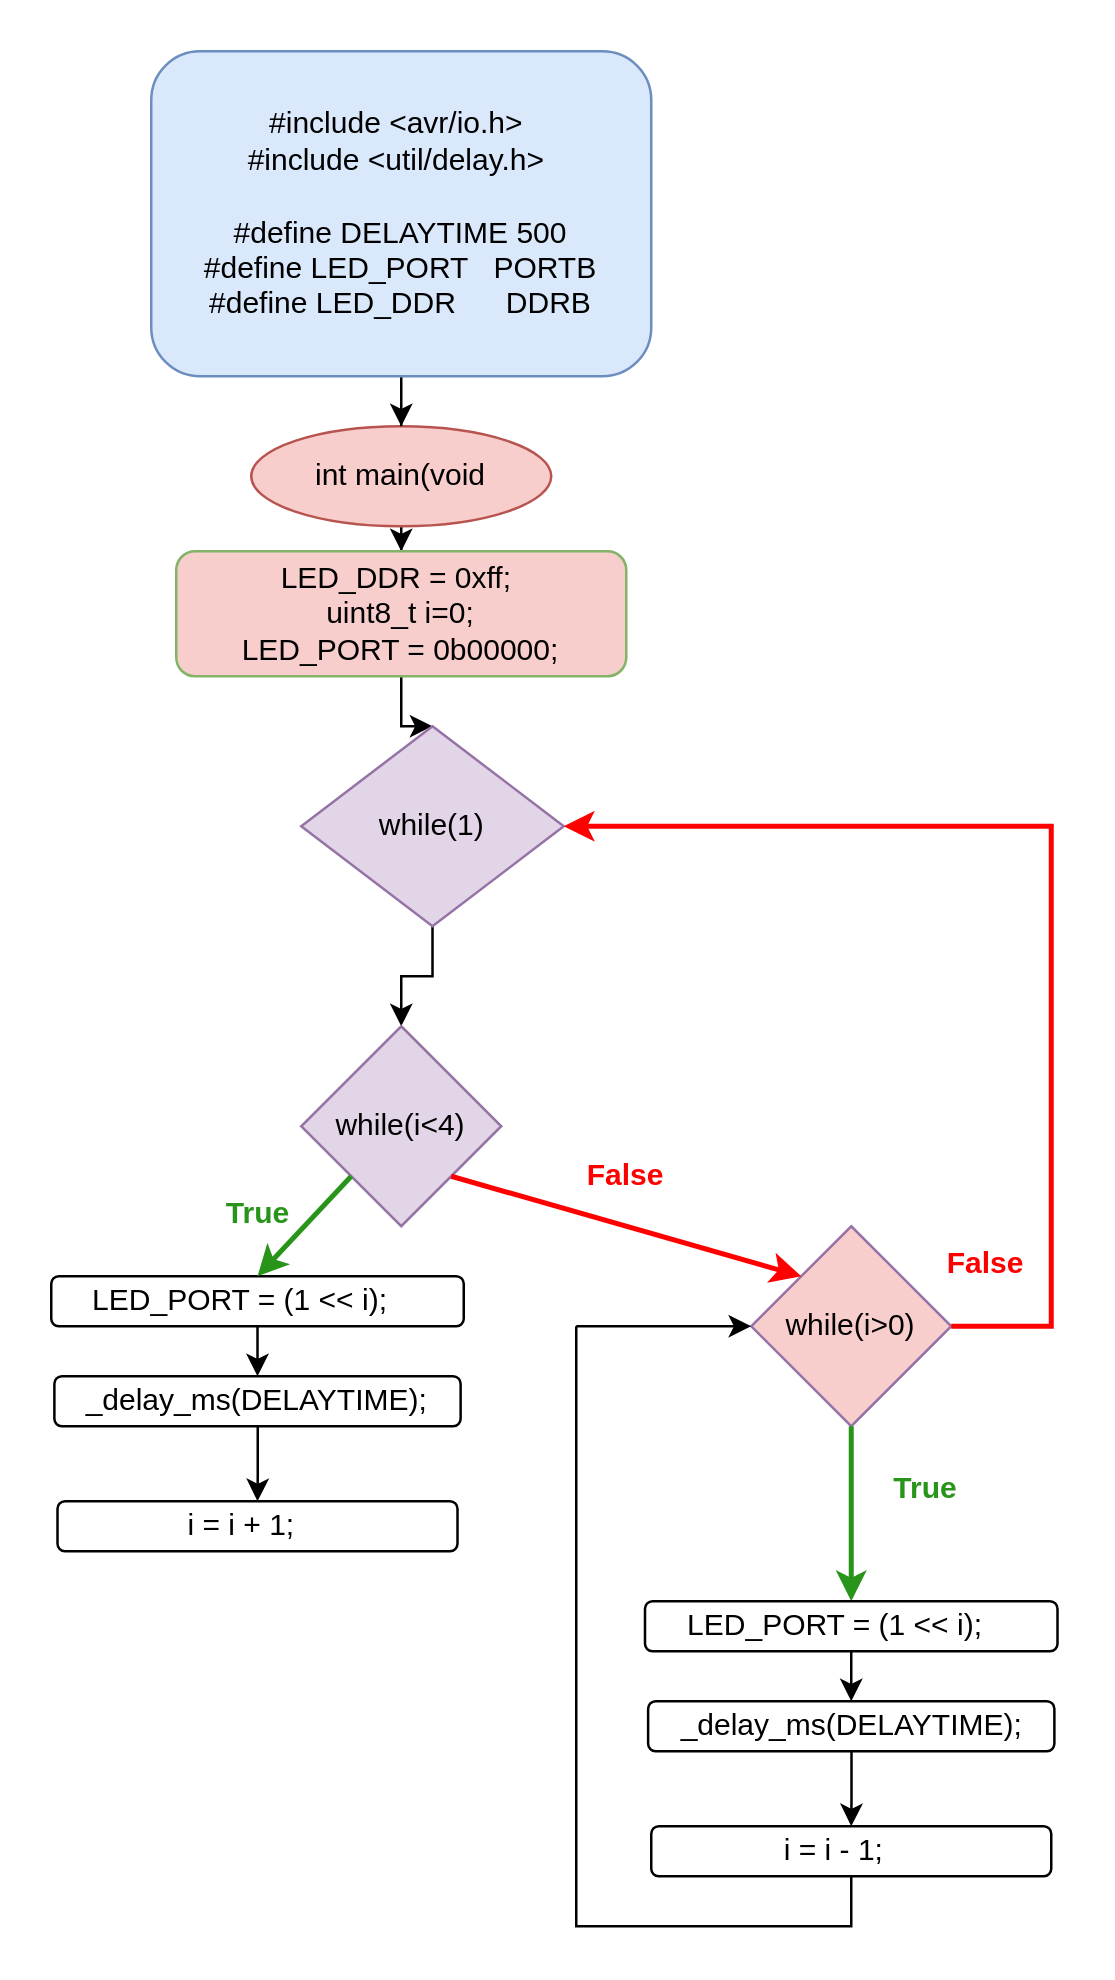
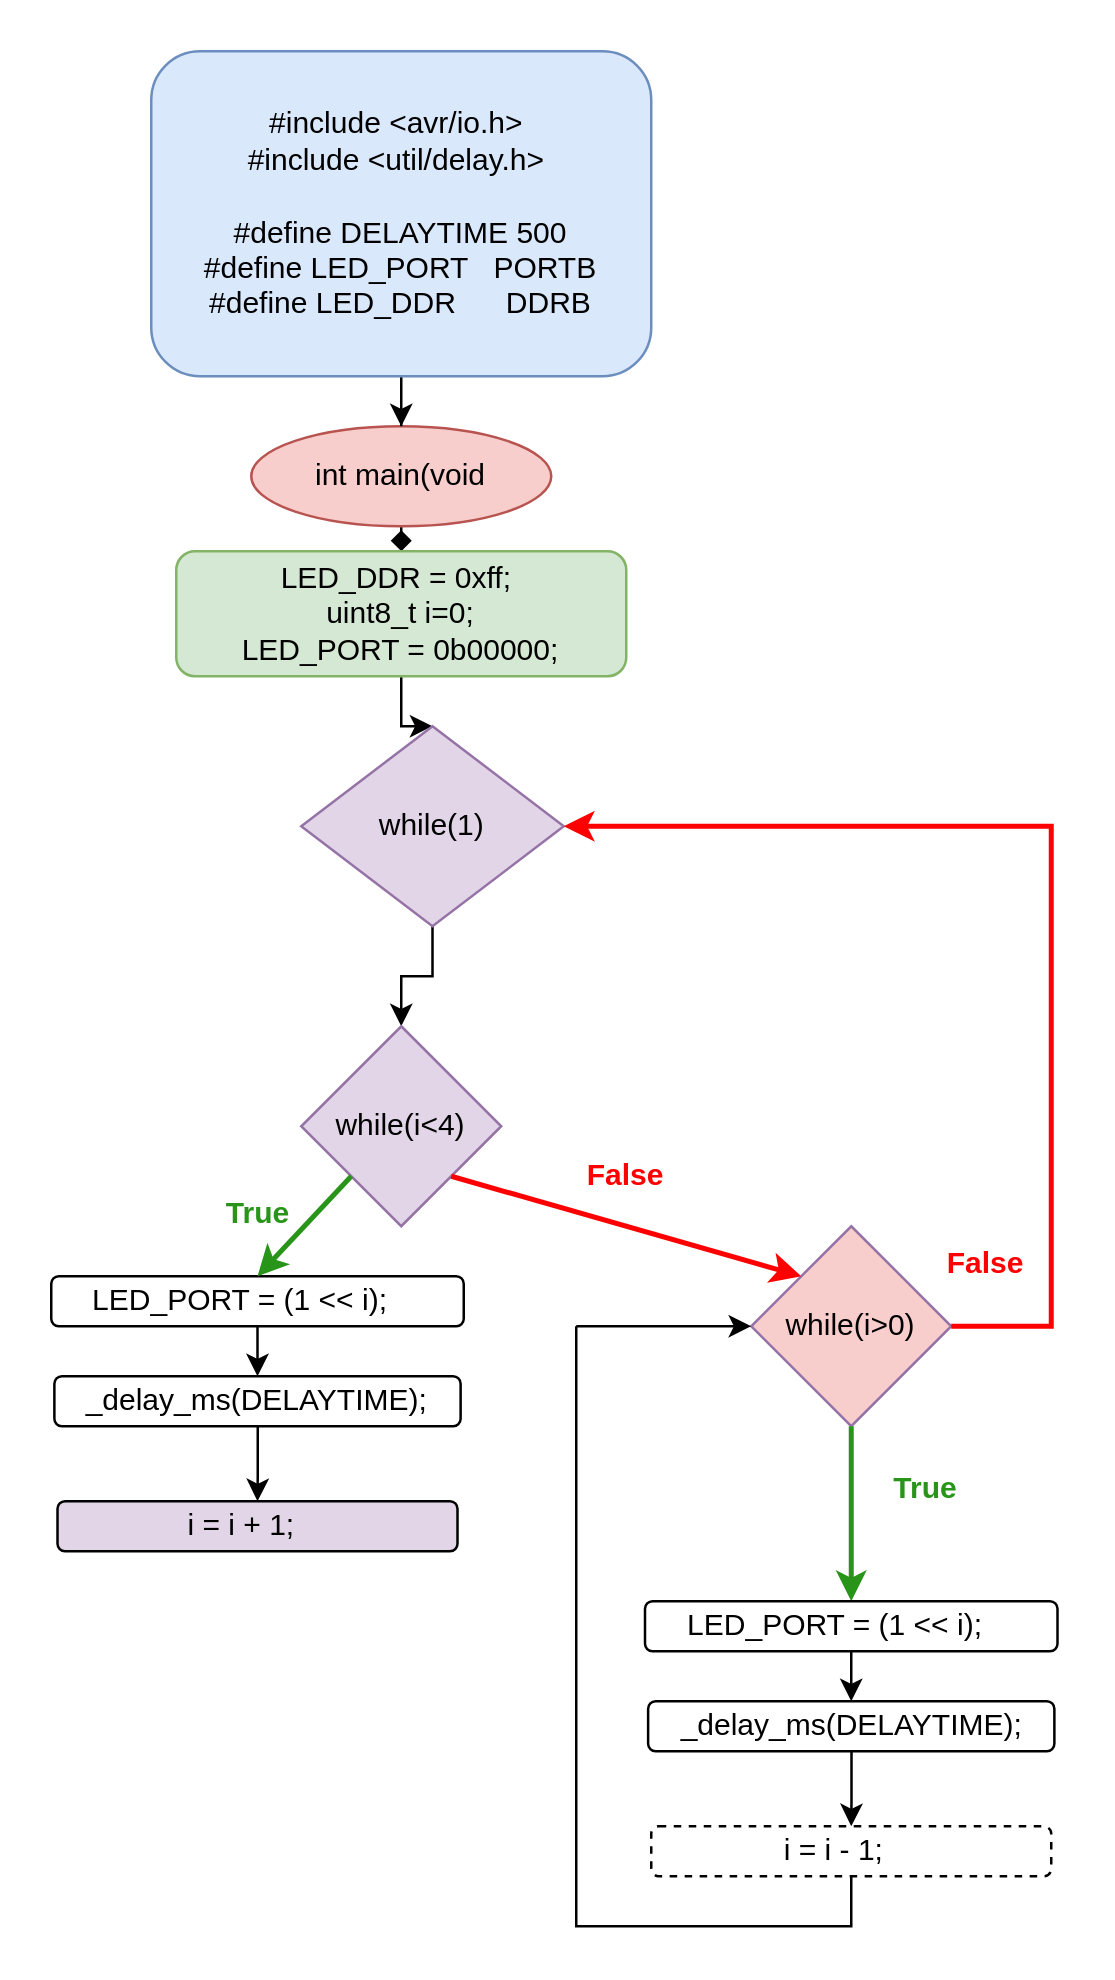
edge "int main(void" -> "LED_DDR = 0xff; uint8_t i=0; LED_PORT = 0b00000;": arrowhead classic -> diamond
node "LED_DDR = 0xff; uint8_t i=0; LED_PORT = 0b00000;": fillcolor #f8cecc -> #d5e8d4
node "i = i + 1;": fillcolor #ffffff -> #e1d5e7
node "i = i - 1;": style solid -> dashed
